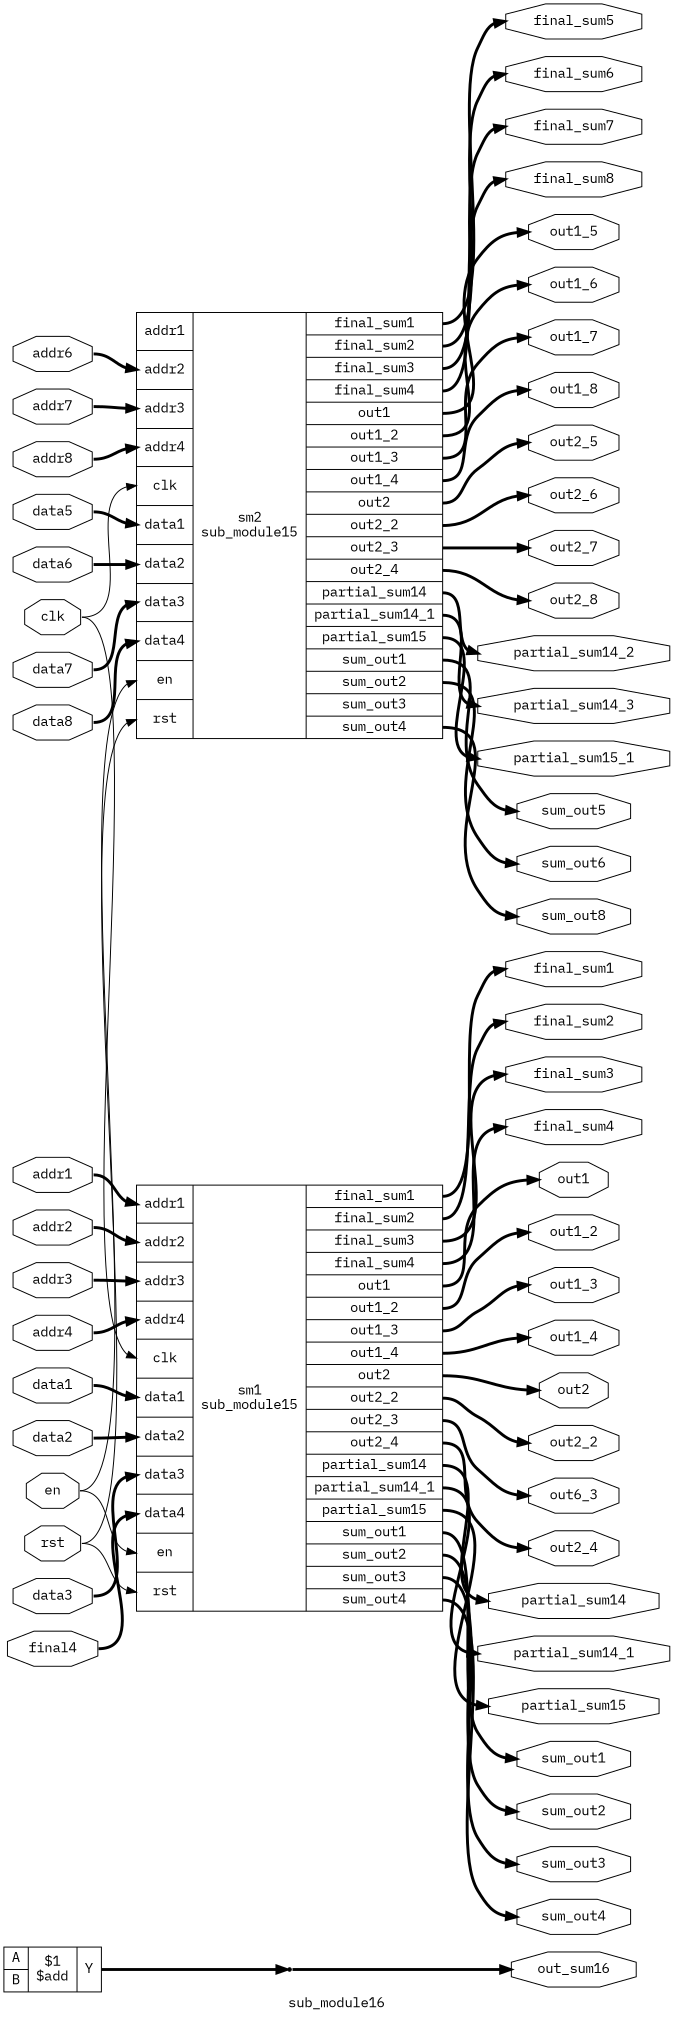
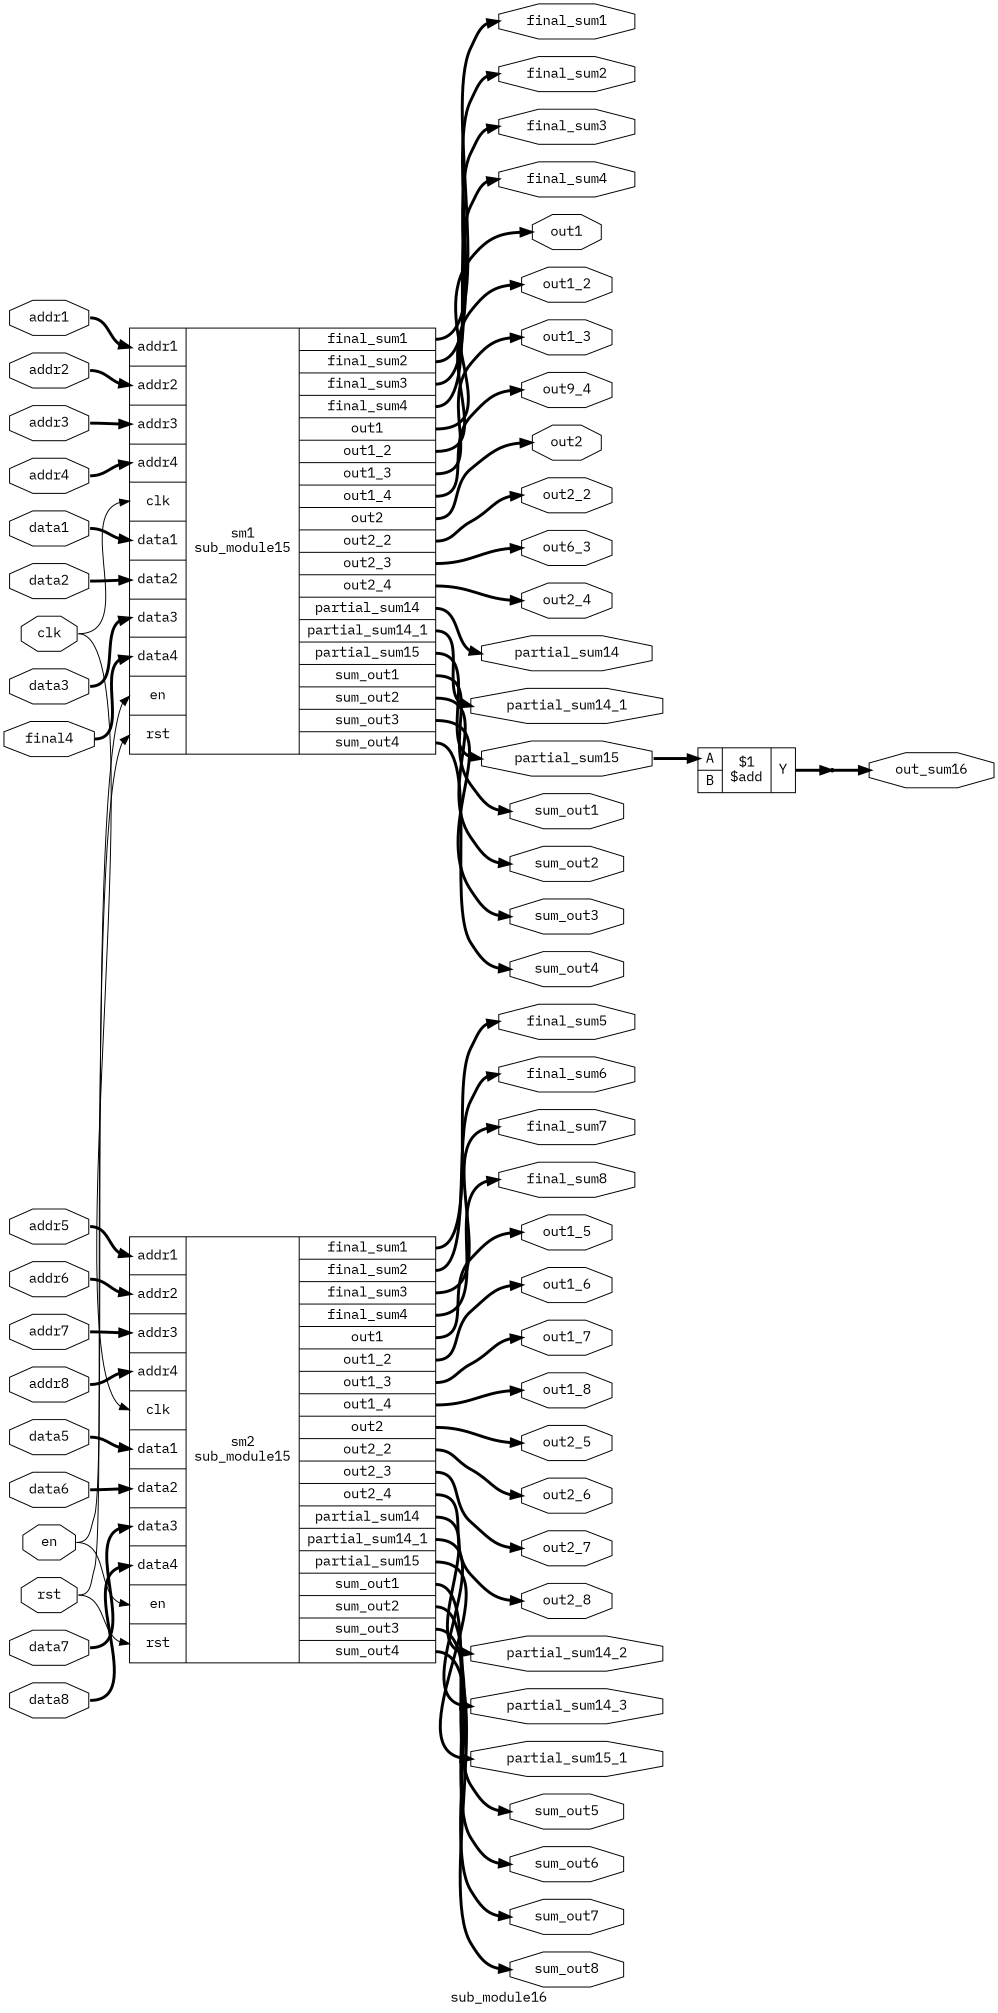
edge "partial_sum15" -> "A": added
node "addr5": added
node "out1_4": label "out1_4" -> "out9_4"
node "sum_out7": added
